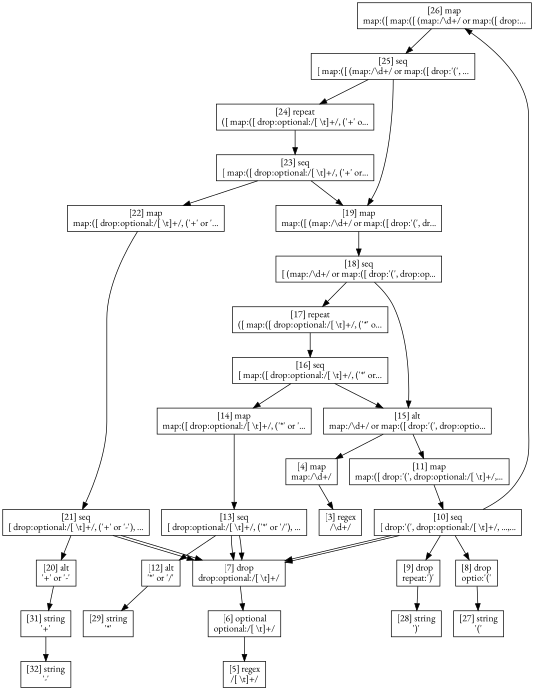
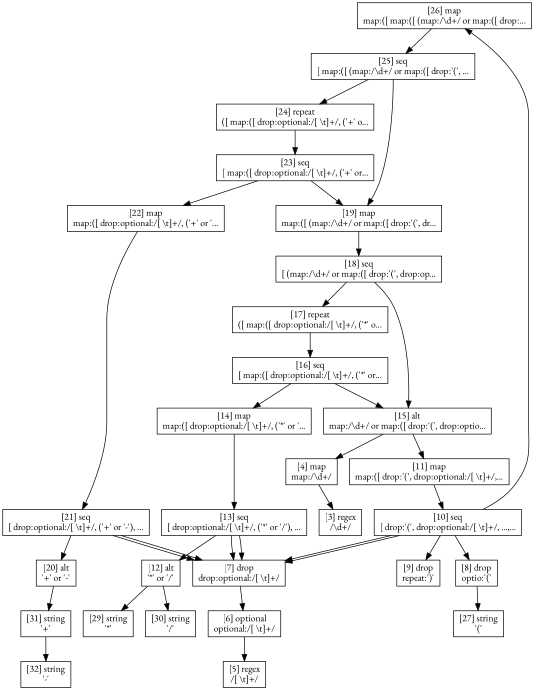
node "[30] string '/'": added
node "[28] string ')'": removed
